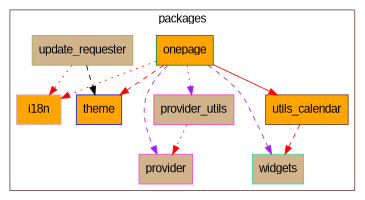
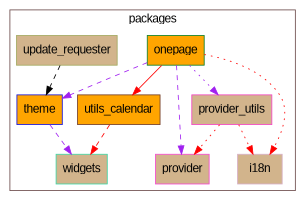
edge "update_requester" -> "i18n": now "provider_utils" -> "i18n"
edge "onepage" -> "theme": color red -> purple
edge "onepage" -> "widgets": now "theme" -> "widgets"
node "i18n": fillcolor orange -> tan
